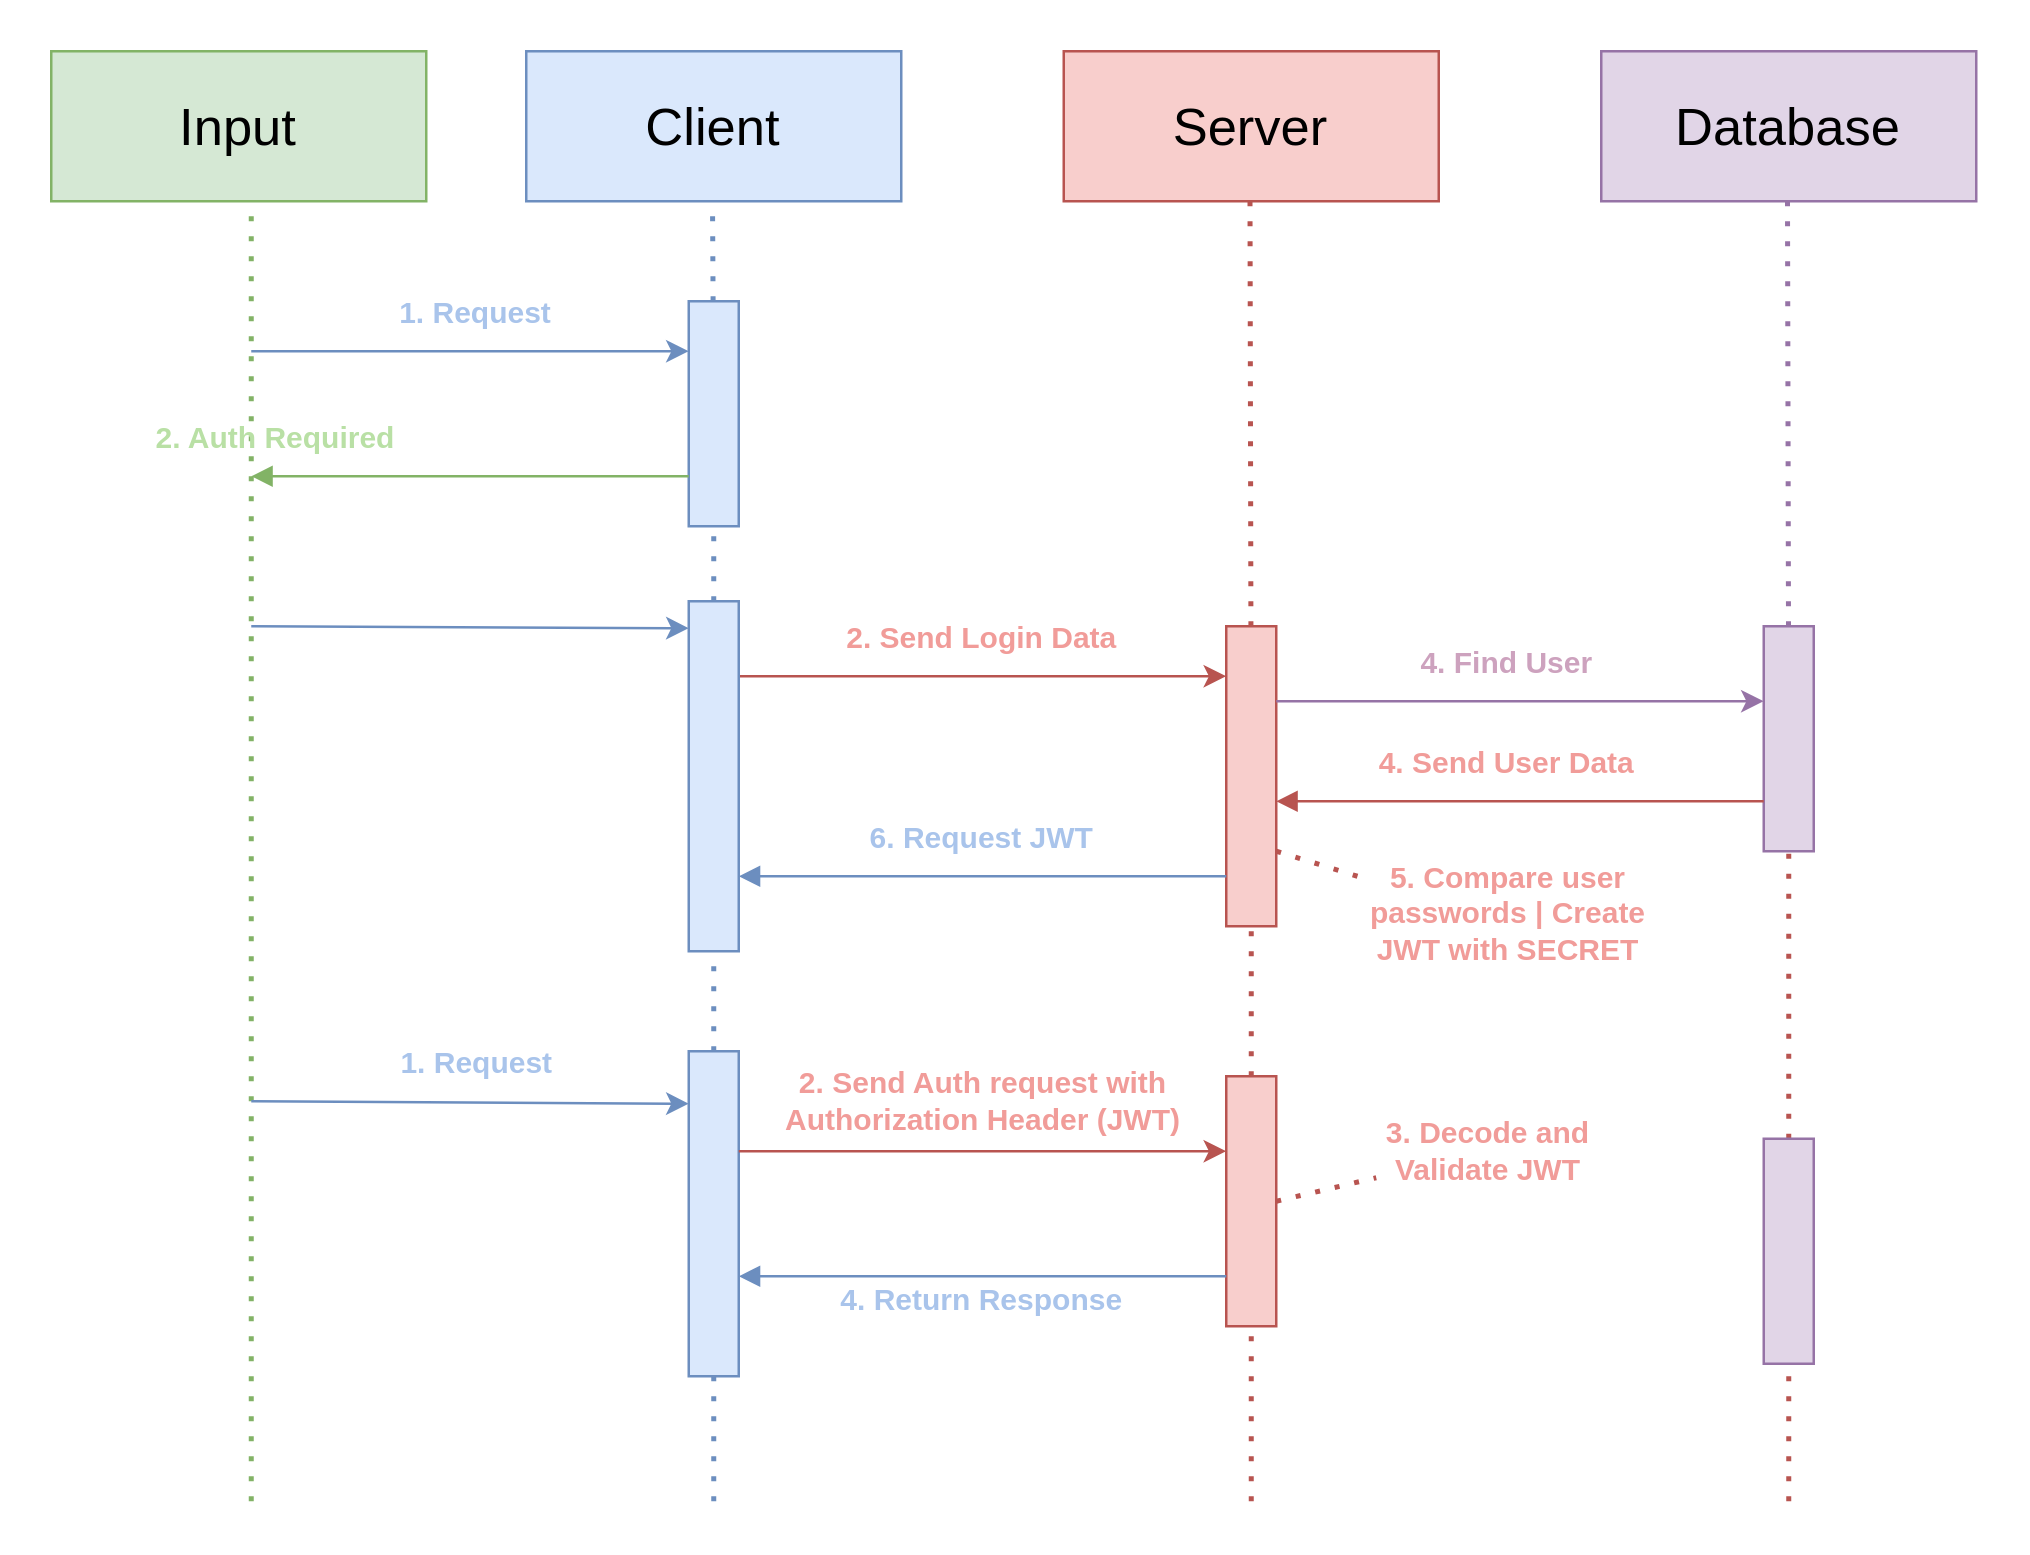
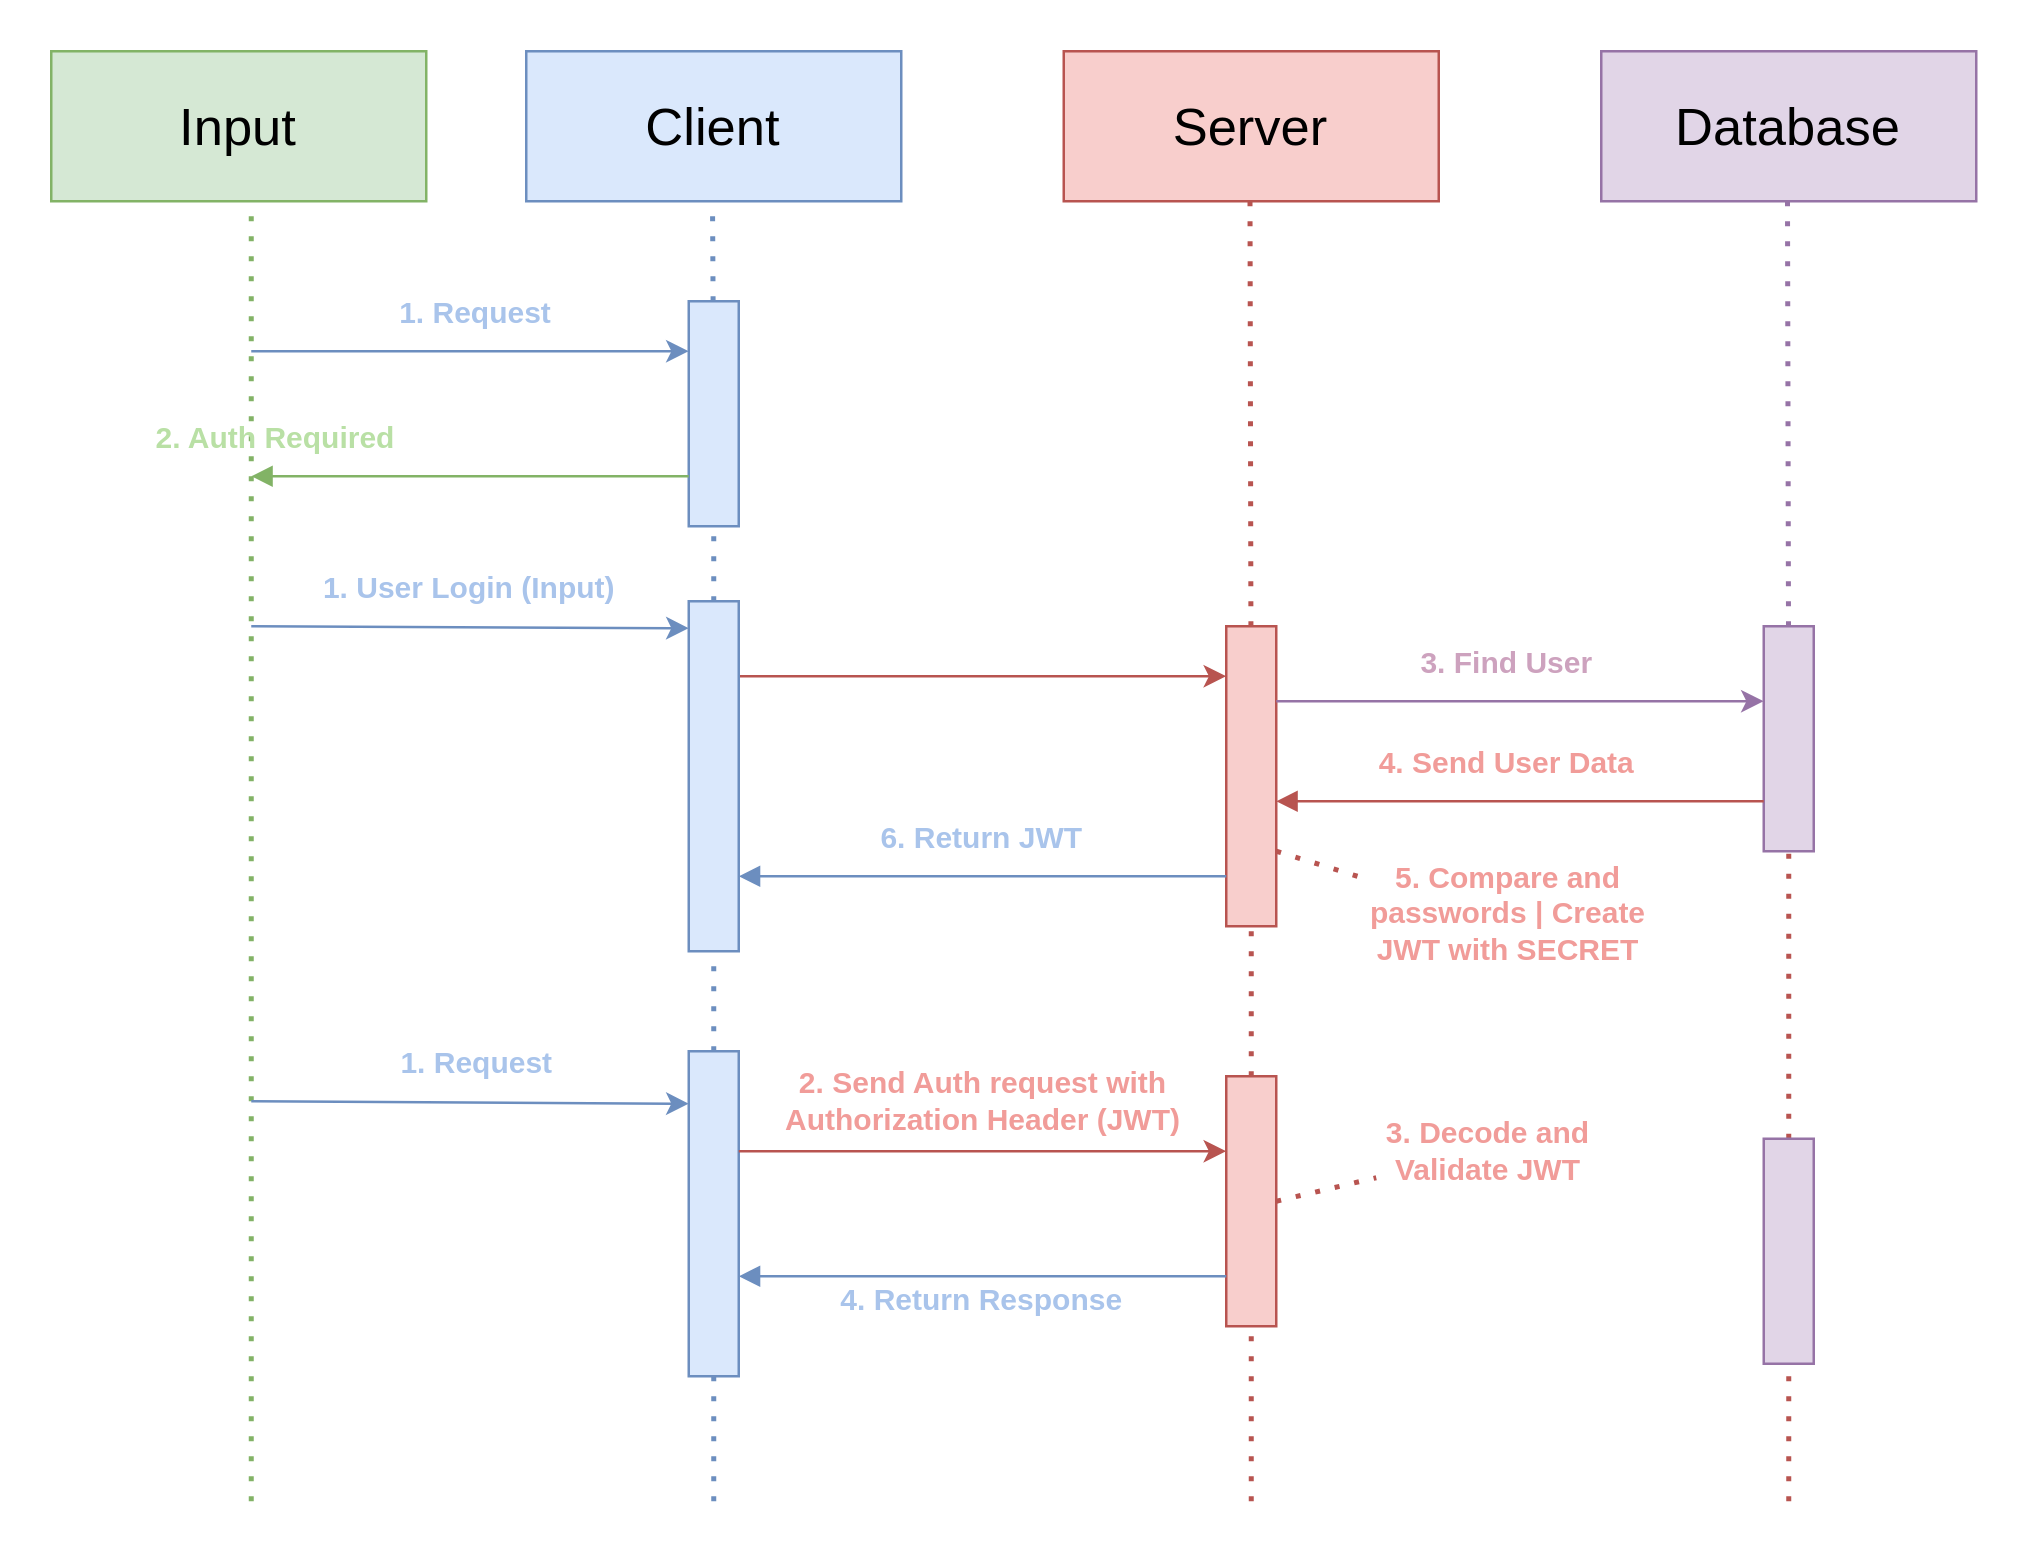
node "1. User Login (Input)": added
node "2. Send Login Data": removed
node "4. Find User": label "4. Find User" -> "3. Find User"
node "6. Request JWT": label "6. Request JWT" -> "6. Return JWT"
node "5. Compare user passwords | Create JWT with SECRET": label "5. Compare user passwords | Create JWT with SECRET" -> "5. Compare and passwords | Create JWT with SECRET"
